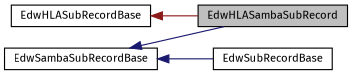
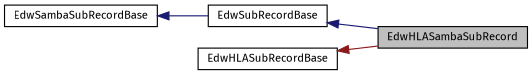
edge "EdwHLASambaSubRecord" -> "EdwSambaSubRecordBase": now "EdwHLASambaSubRecord" -> "EdwSubRecordBase"
